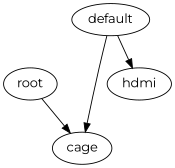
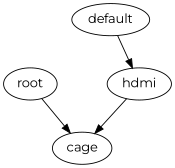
edge "default" -> "cage": now "hdmi" -> "cage"
